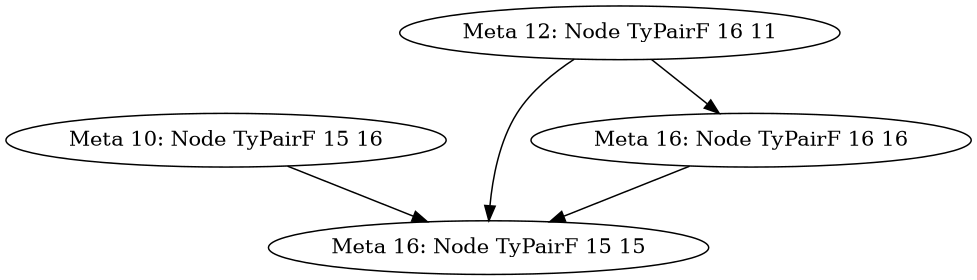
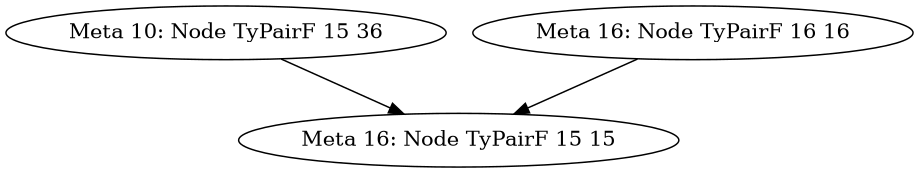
node "Meta 12: Node TyPairF 16 11": removed
node "Meta 10: Node TyPairF 15 16": label "Meta 10: Node TyPairF 15 16" -> "Meta 10: Node TyPairF 15 36"
